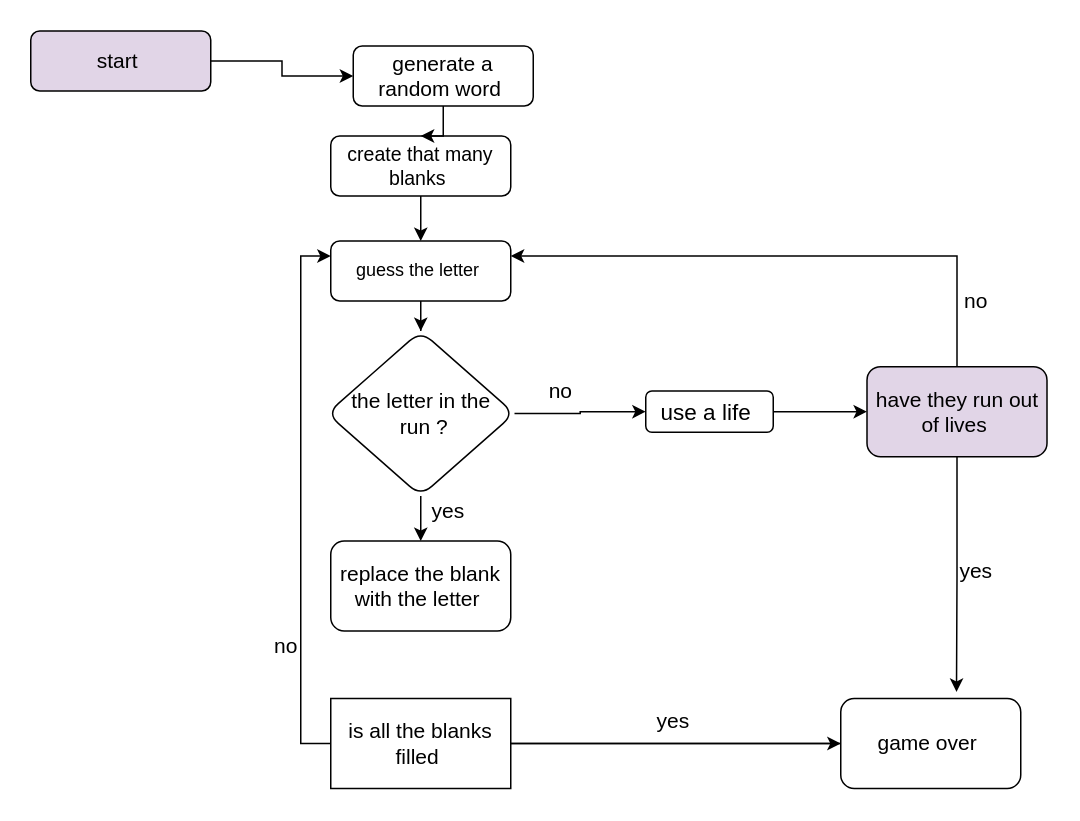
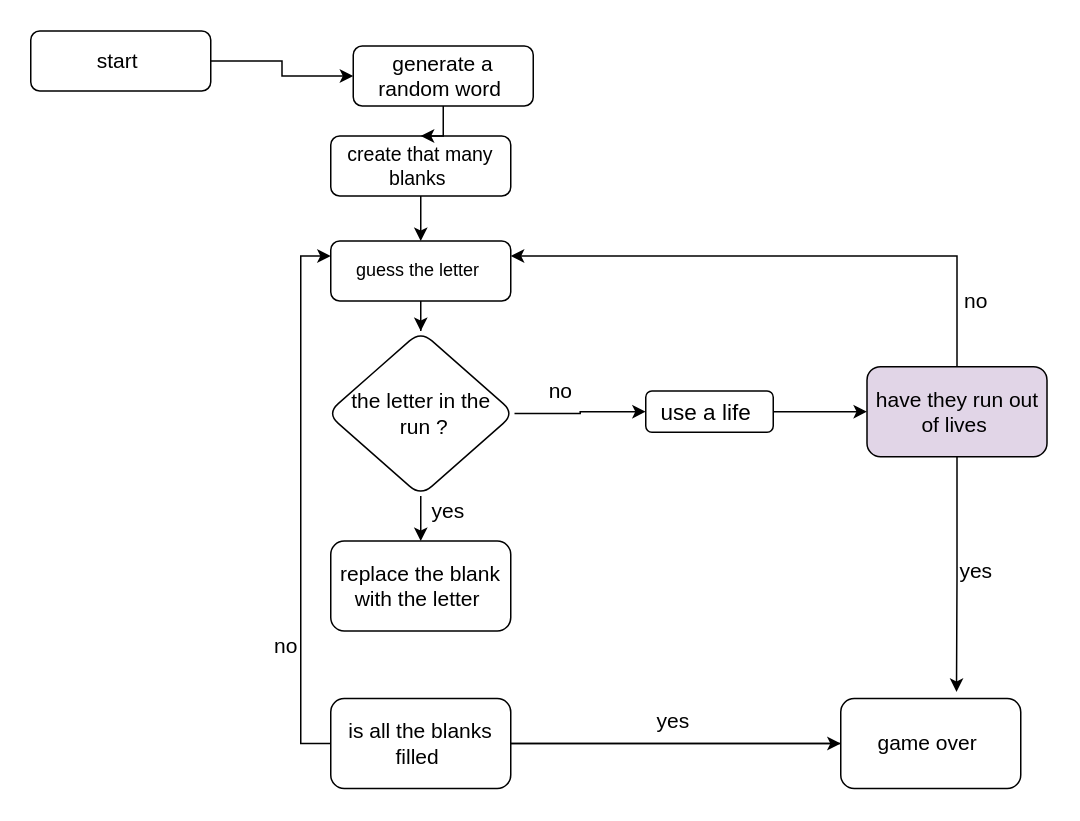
node "start": fillcolor #e1d5e7 -> #ffffff
node "is all the blanks filled": shape rectangle -> rounded rectangle
